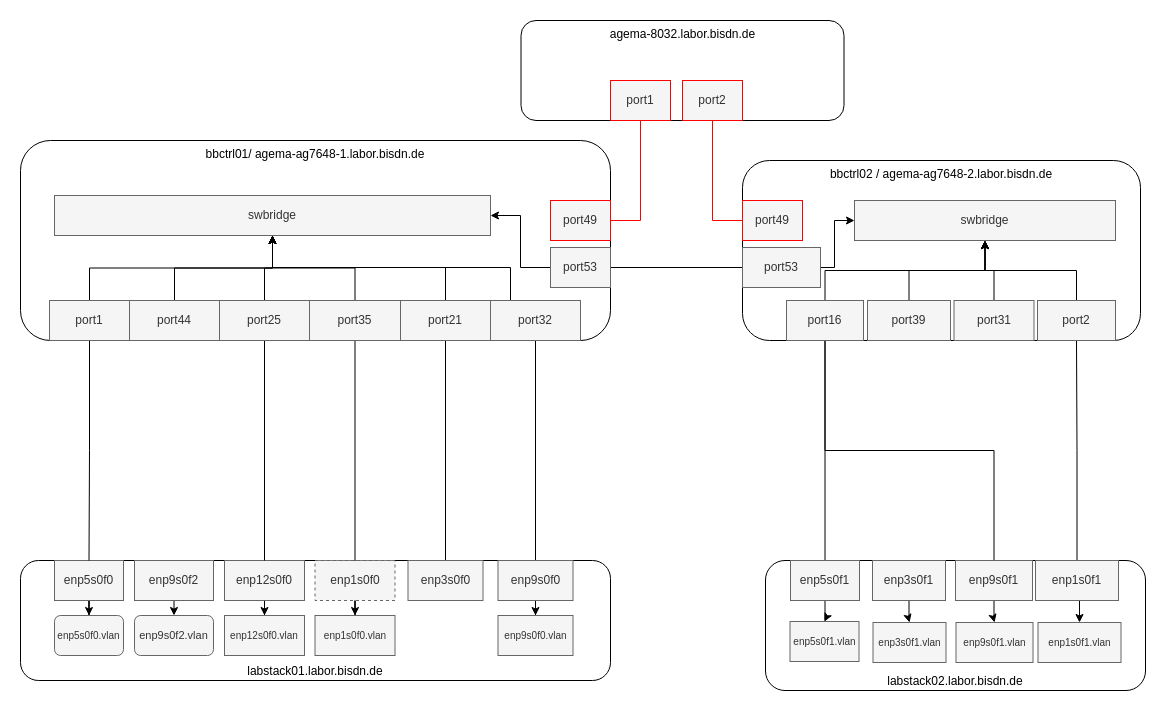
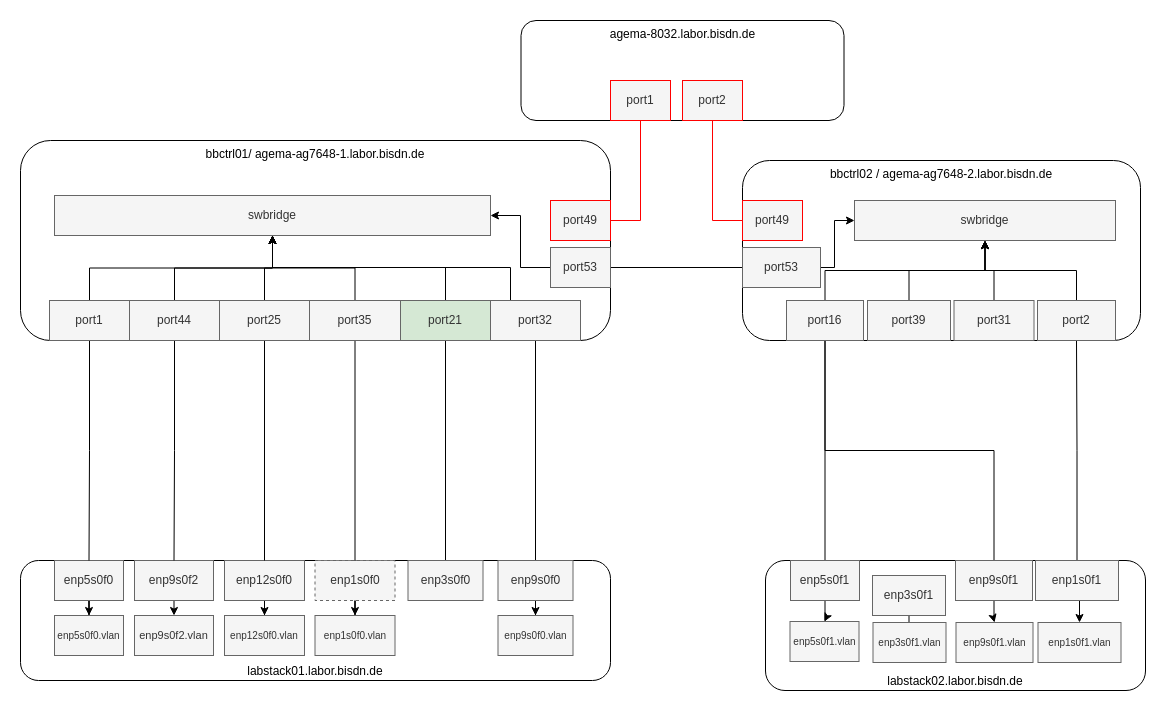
node "port21": fillcolor #f5f5f5 -> #d5e8d4
edge "port44" -- "enp9s0f2": added
node "enp3s0f1": moved (909, 581) -> (909, 596)
node "enp5s0f0.vlan": shape rounded rectangle -> rectangle
node "enp9s0f2.vlan": shape rounded rectangle -> rectangle
